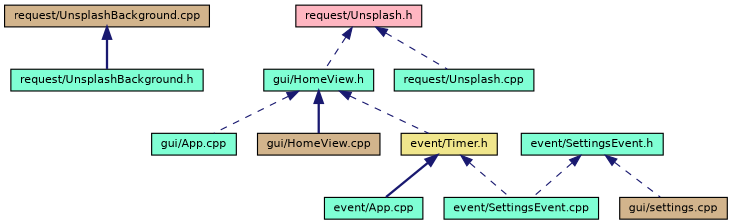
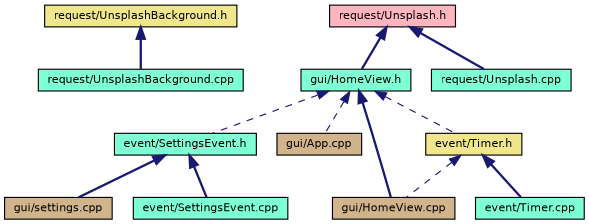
node "request/UnsplashBackground.cpp": fillcolor tan -> aquamarine
edge "request/Unsplash.cpp" -> "request/Unsplash.h": style dashed -> bold
edge "gui/HomeView.h" -> "request/Unsplash.h": style dashed -> bold
edge "request/UnsplashBackground.h" -> "request/UnsplashBackground.cpp": reversed
node "request/UnsplashBackground.h": fillcolor aquamarine -> khaki
edge "event/SettingsEvent.h" -> "gui/HomeView.h": added
node "gui/App.cpp": fillcolor aquamarine -> tan
edge "event/SettingsEvent.cpp" -> "event/Timer.h": now "gui/HomeView.cpp" -> "event/Timer.h"
edge "event/SettingsEvent.cpp" -> "event/SettingsEvent.h": style dashed -> bold
edge "gui/settings.cpp" -> "event/SettingsEvent.h": style dashed -> bold
node "event/App.cpp": label "event/App.cpp" -> "event/Timer.cpp"
